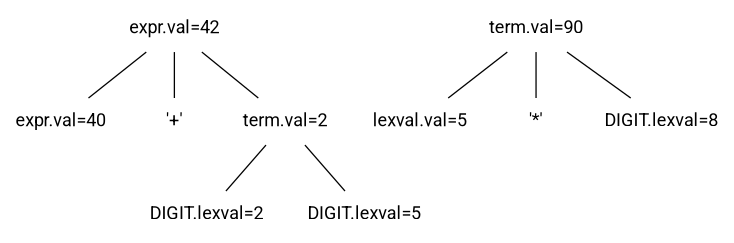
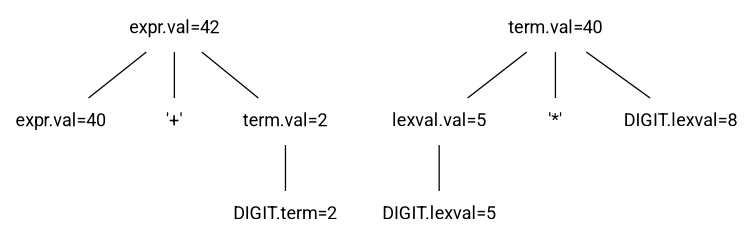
node "term.val=90": label "term.val=90" -> "term.val=40"
edge "term.val=2" -- "DIGIT.lexval=5": now "lexval.val=5" -- "DIGIT.lexval=5"
node "DIGIT.lexval=2": label "DIGIT.lexval=2" -> "DIGIT.term=2"
